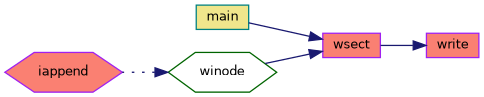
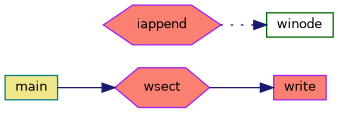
node "wsect": shape box -> hexagon
edge "winode" -> "wsect": removed
node "winode": shape hexagon -> box
